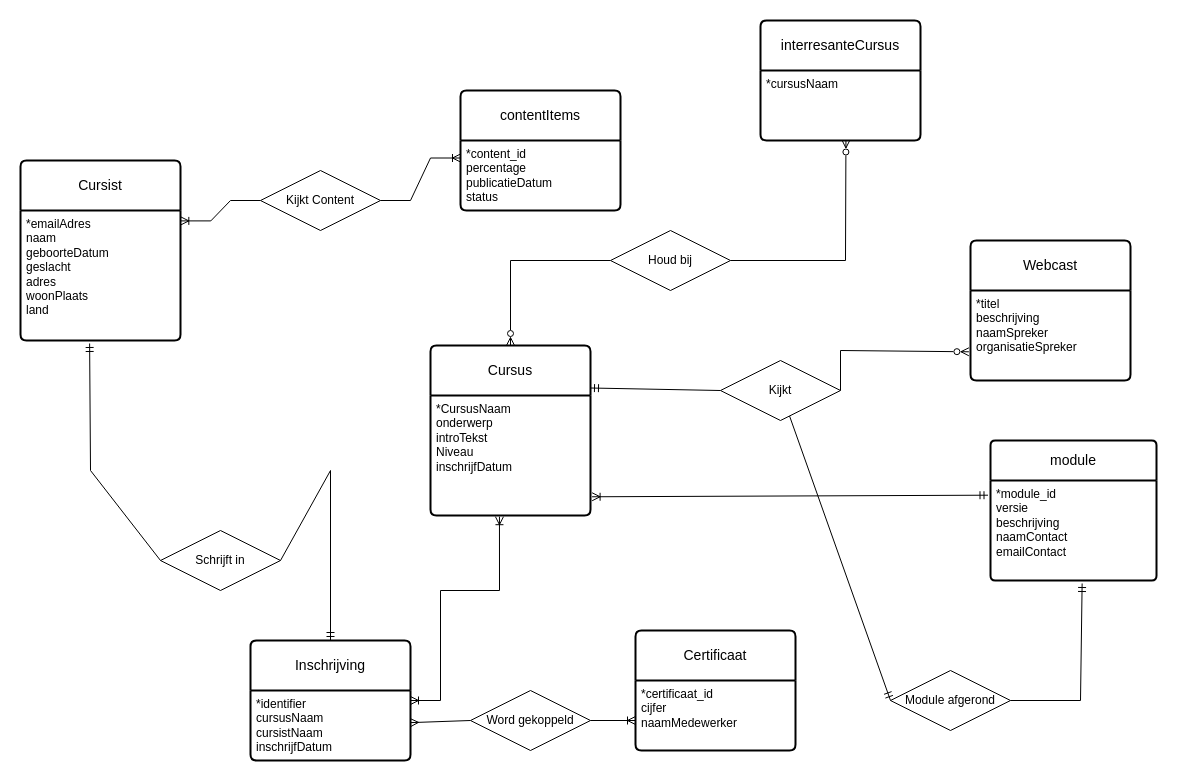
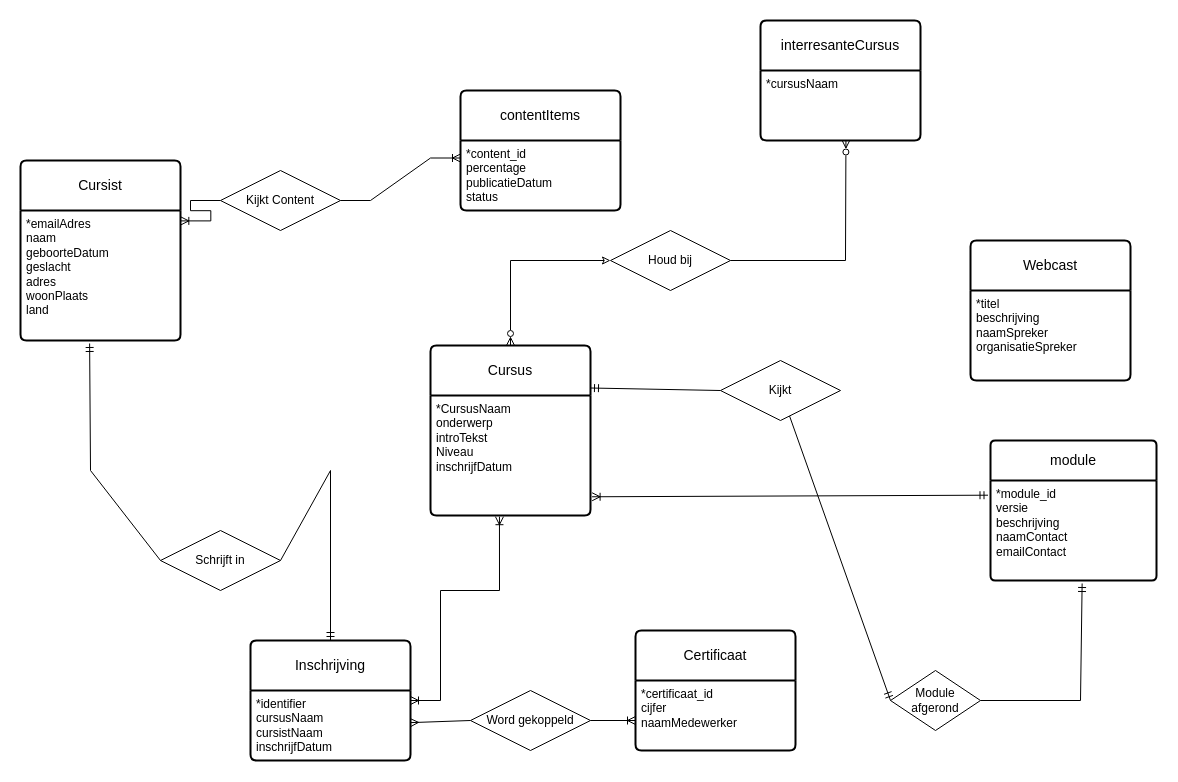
node "Kijkt Content": moved (321, 201) -> (281, 201)
edge "Houd bij" -> "Cursus": arrowhead none -> classic
edge "Kijkt" -> "*titel beschrijving naamSpreker organisatieSpreker": removed
node "Module afgerond": size 120x60 -> 90x60
